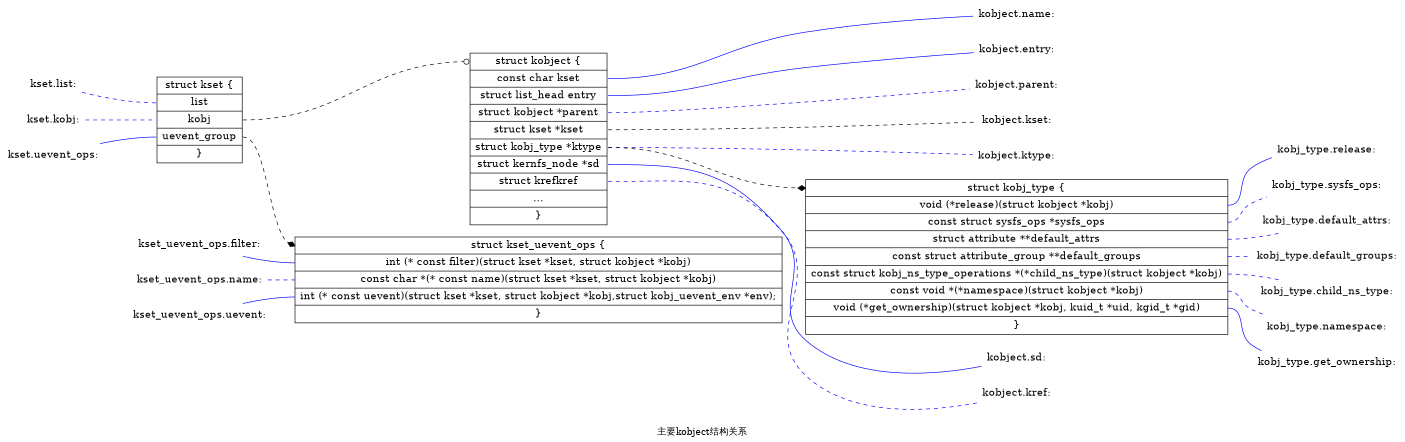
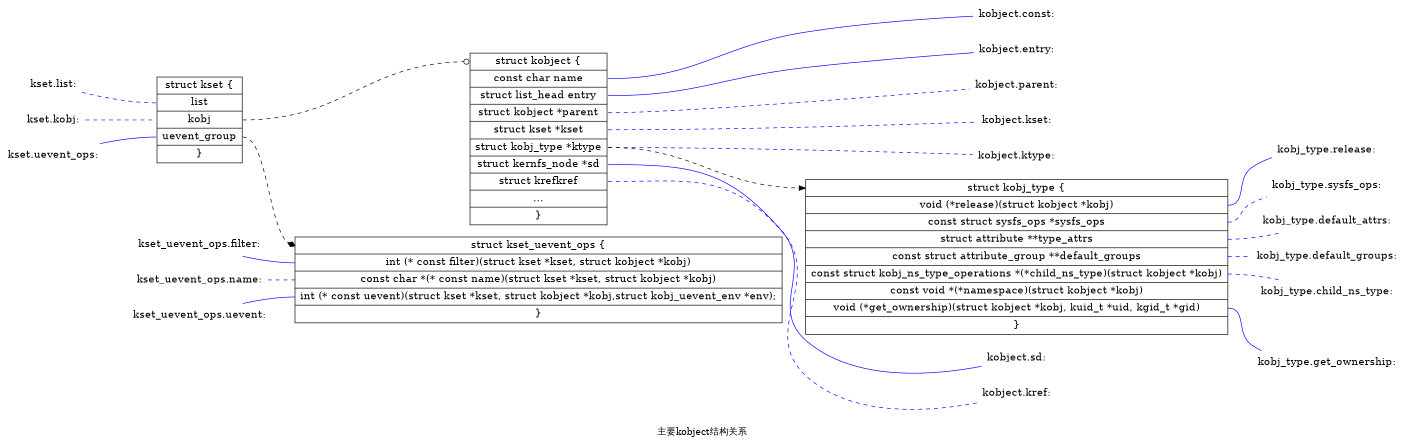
node "kobject.name:": label "kobject.name:" -> "kobject.const:"
node "struct kobject {": text "const char kset" -> "const char name"
edge "kobject.kset:" -- "struct kobject {": color black -> blue
edge "struct kobject {" -> "struct kobj_type {": arrowhead diamond -> normal
node "struct kobj_type {": text "struct attribute **default_attrs" -> "struct attribute **type_attrs"
node "kobj_type.namespace:": removed
